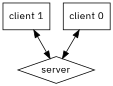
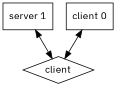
node "client 1": label "client 1" -> "server 1"
node "server": label "server" -> "client"
